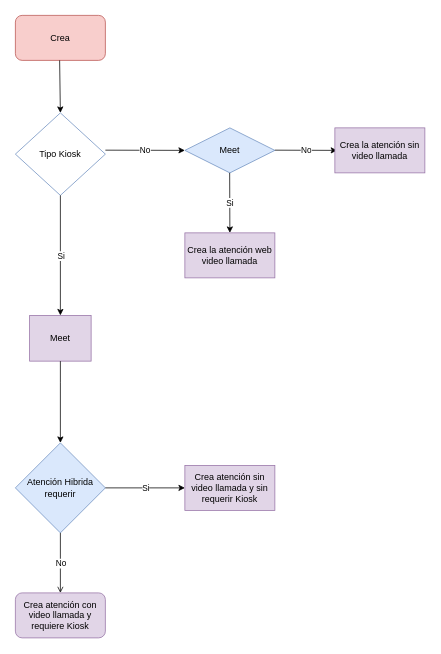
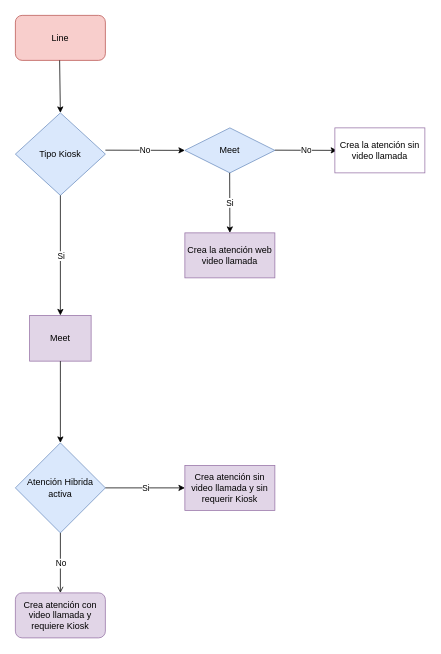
node "Crea": label "Crea" -> "Line"
node "Crea la atención sin video llamada": fillcolor #e1d5e7 -> #ffffff
node "Tipo Kiosk": fillcolor #ffffff -> #dae8fc
node "Atención Hibrida requerir": label "Atención Hibrida requerir" -> "Atención Hibrida activa"
